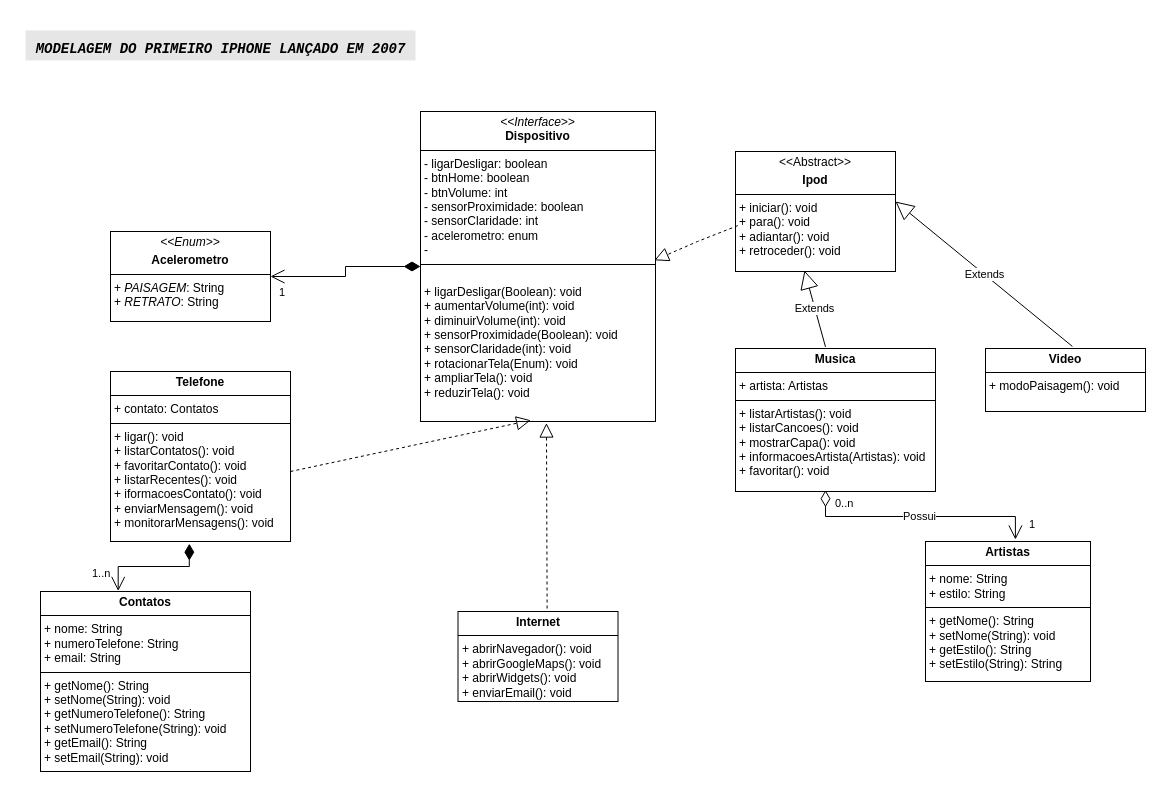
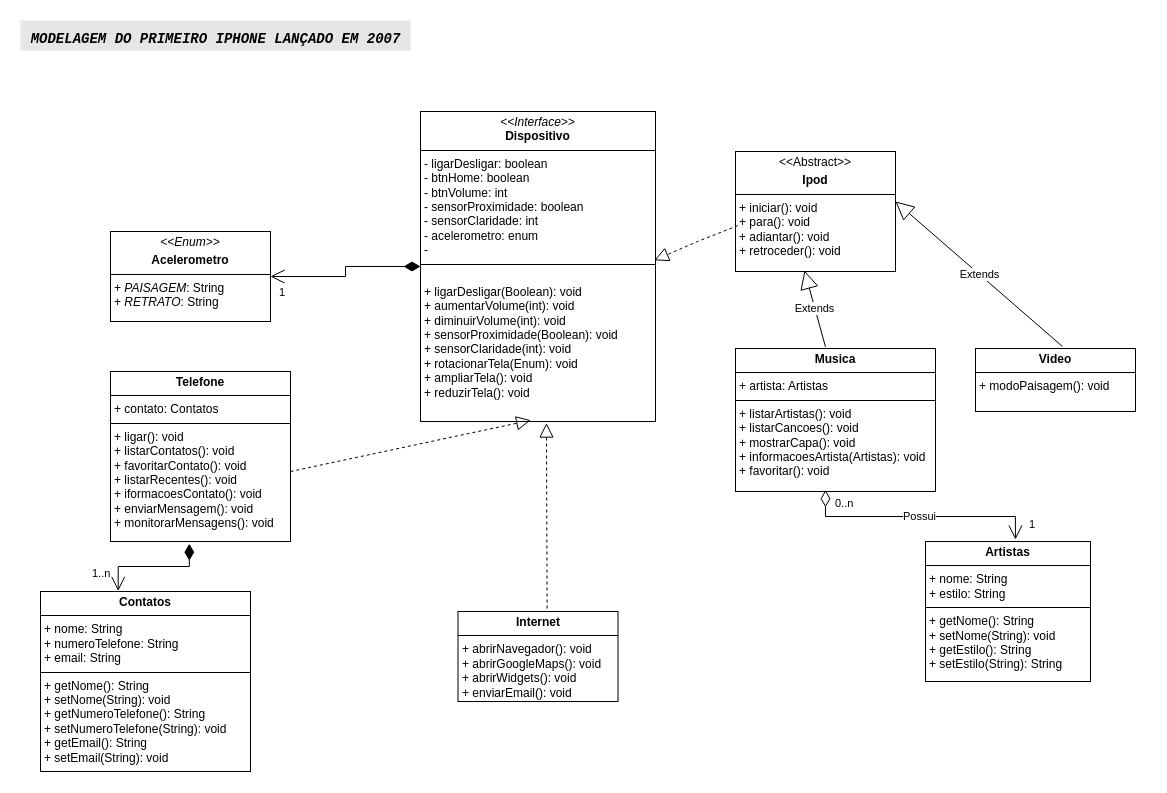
node "MODELAGEM DO PRIMEIRO IPHONE LANÇADO EM 2007": moved (221, 46) -> (216, 36)
node "Video + modoPaisagem(): void": moved (1066, 380) -> (1056, 380)
